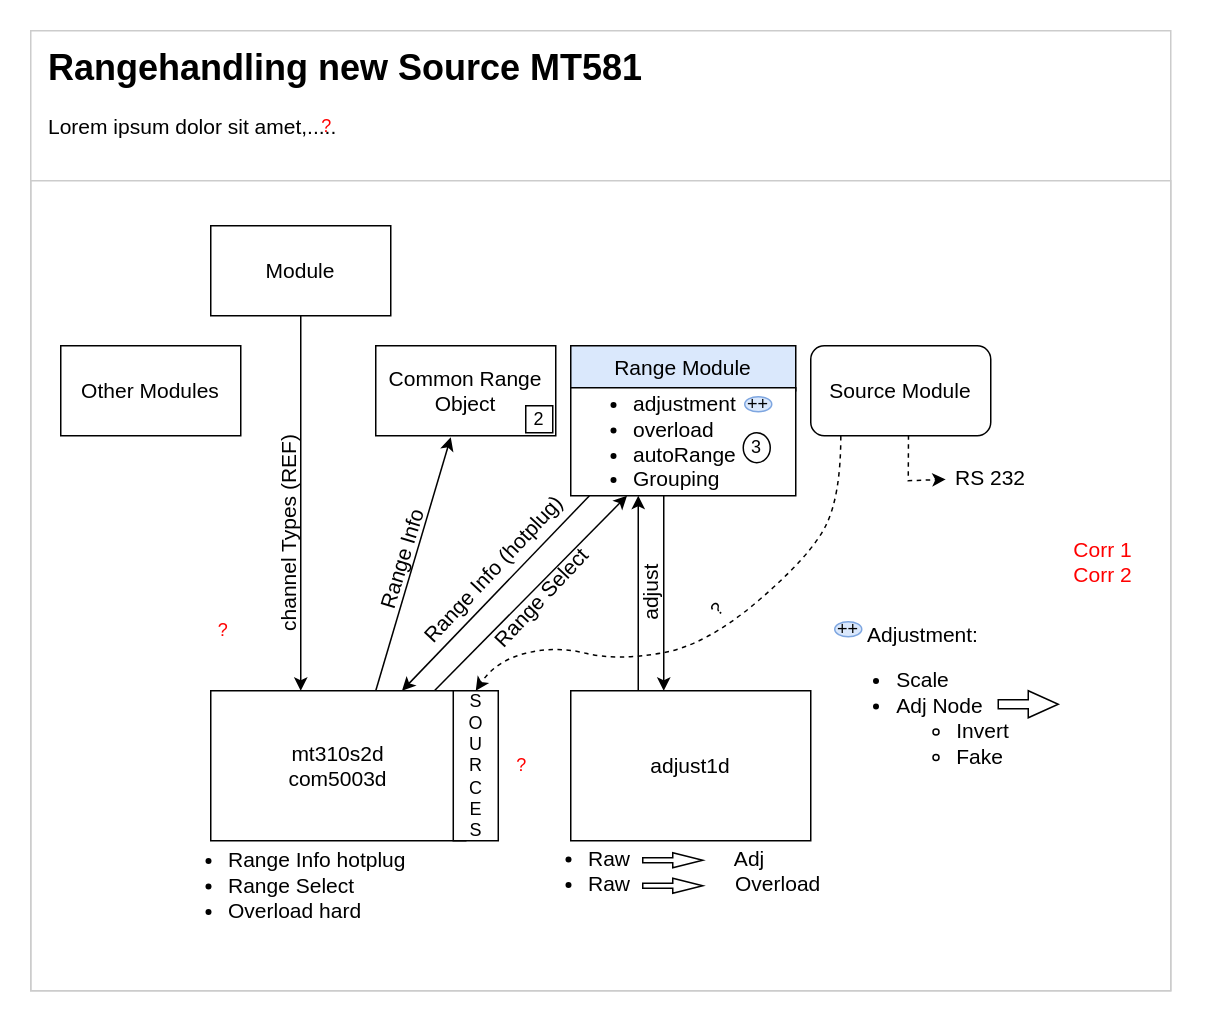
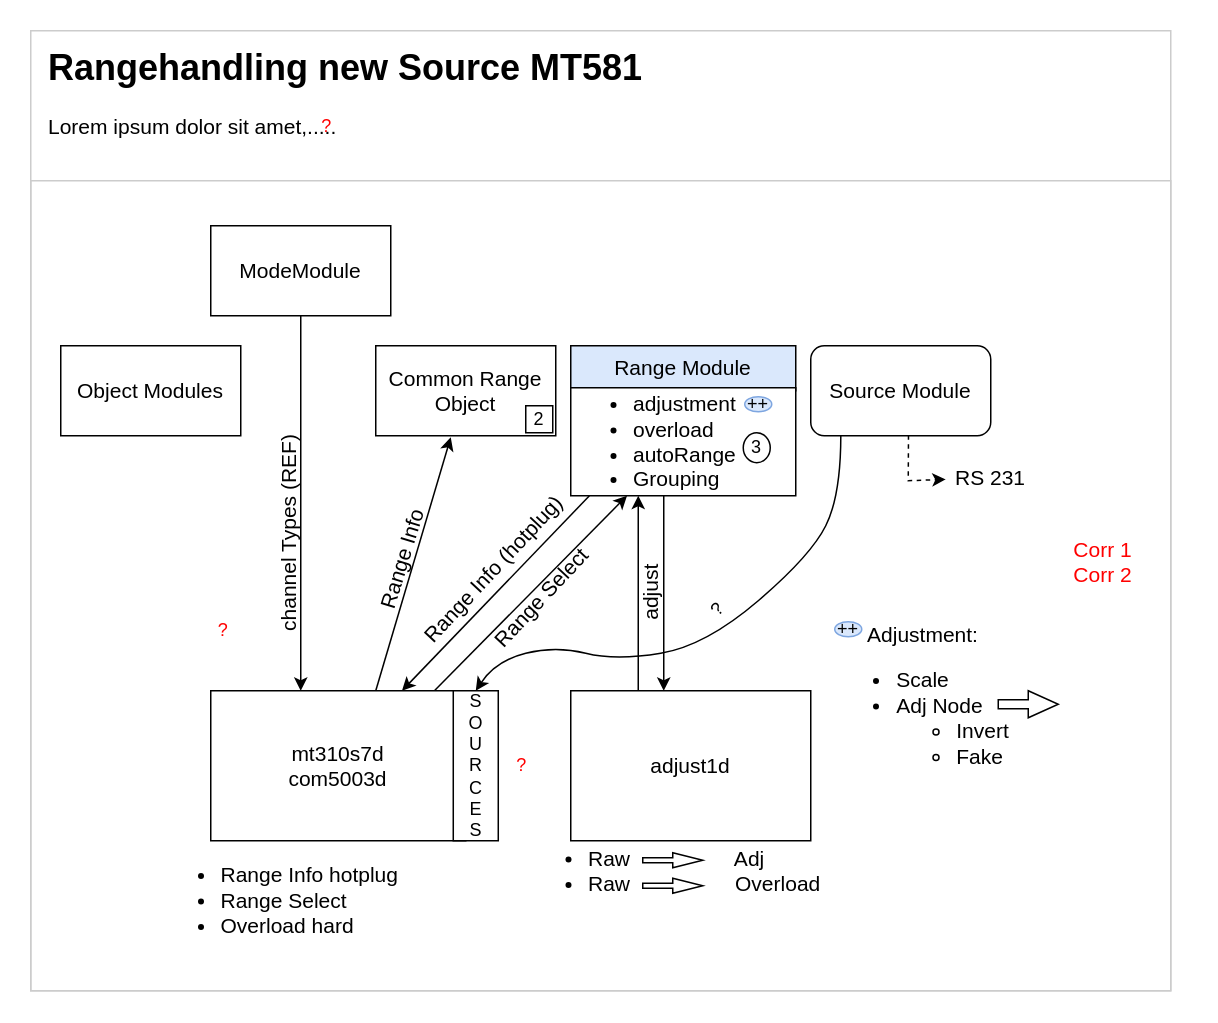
node "Module": label "Module" -> "ModeModule"
node "Other Modules": label "Other Modules" -> "Object Modules"
node "RS 232": label "RS 232" -> "RS 231"
edge "Source Module" -> "S O U R C E S": style dashed -> solid
node "mt310s2d com5003d": label "mt310s2d com5003d" -> "mt310s7d com5003d"
node "Range Info hotplug Range Select Overload hard": moved (308, 886) -> (301, 901)
